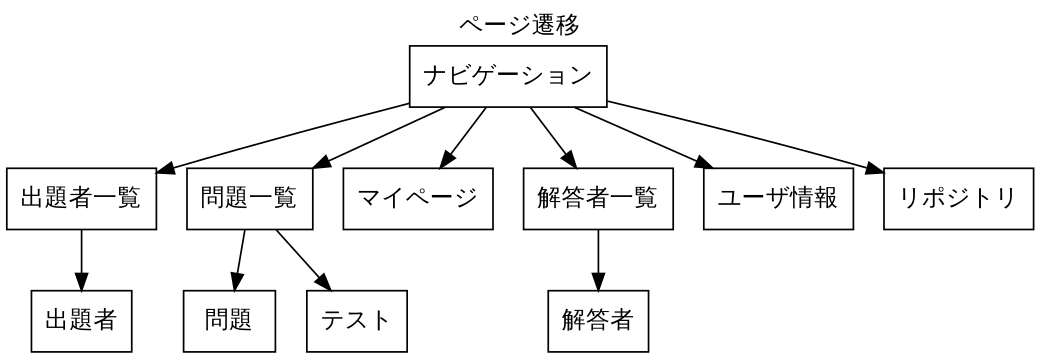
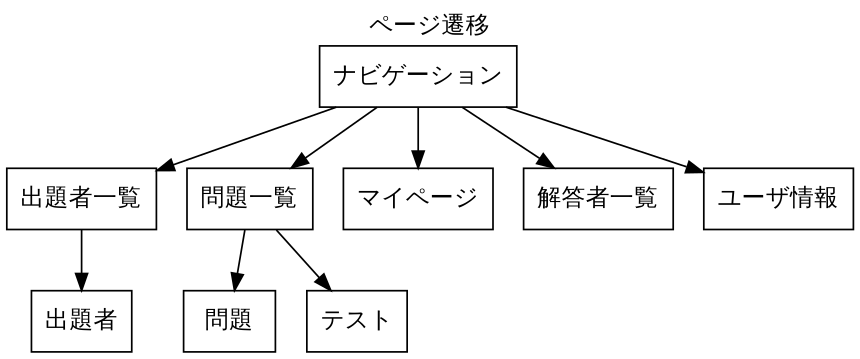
node "リポジトリ": removed
node "解答者": removed
